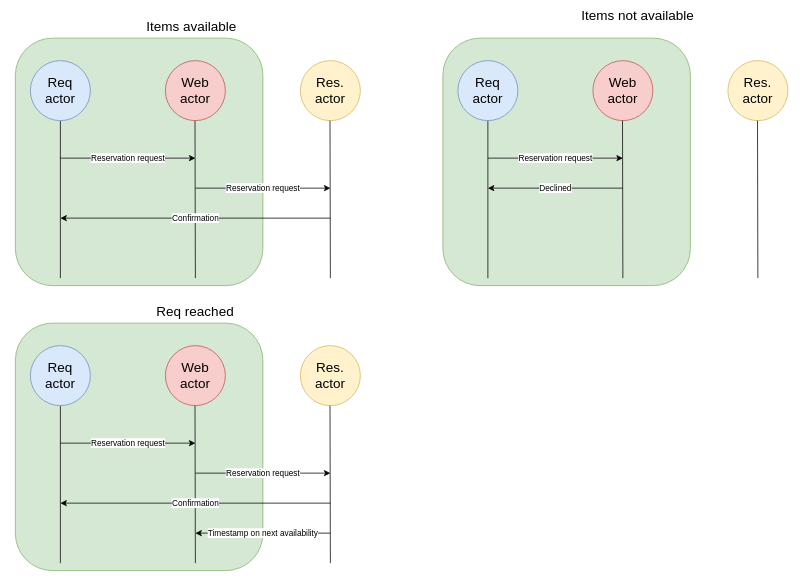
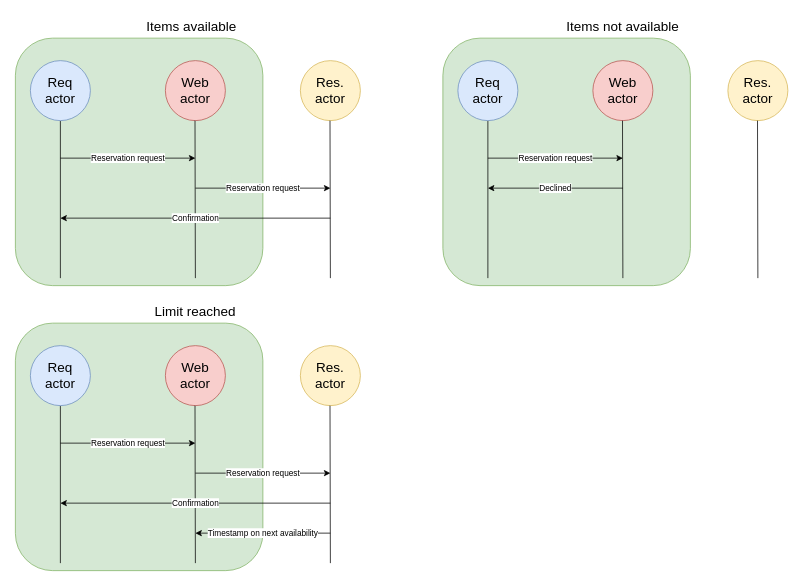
node "Items not available": moved (638, 15) -> (623, 27)
node "Req reached": label "Req reached" -> "Limit reached"
